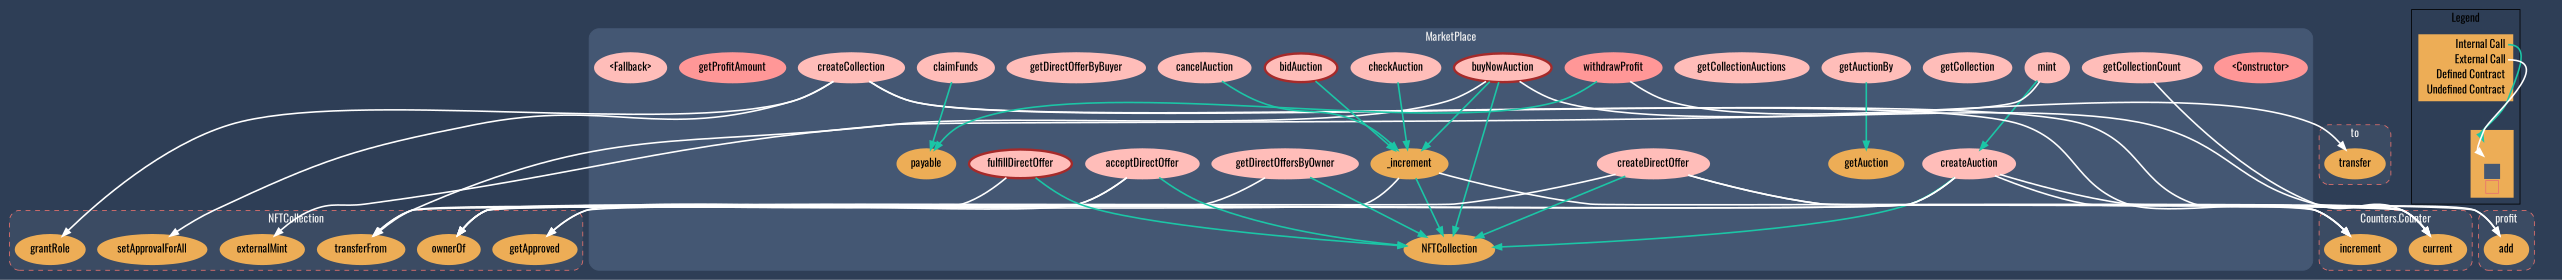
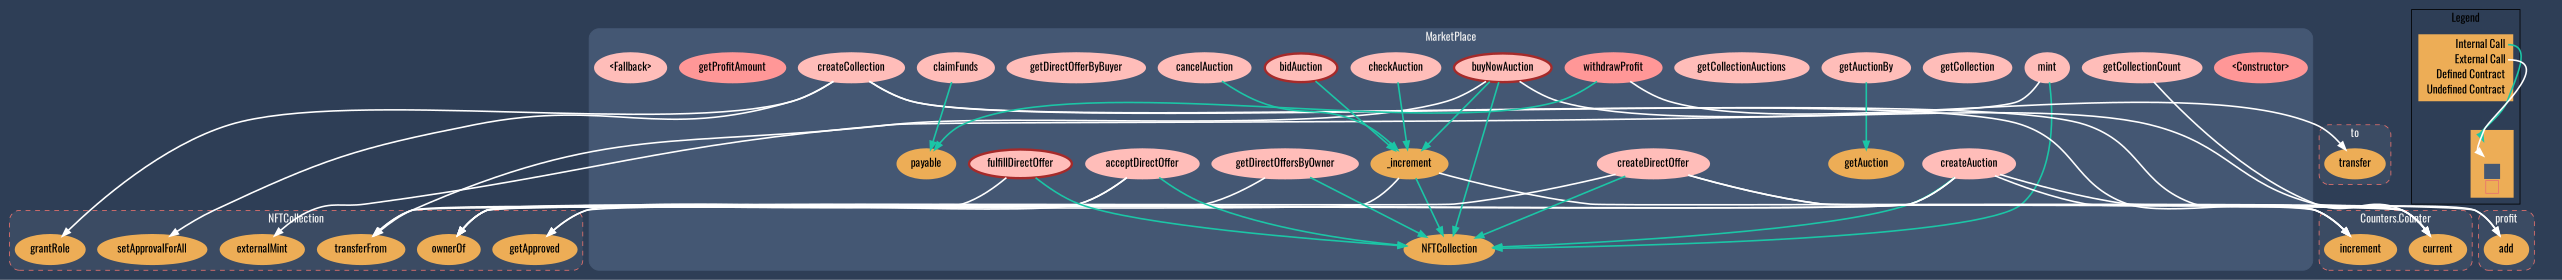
edge "mint" -> "createAuction": now "mint" -> "NFTCollection"
